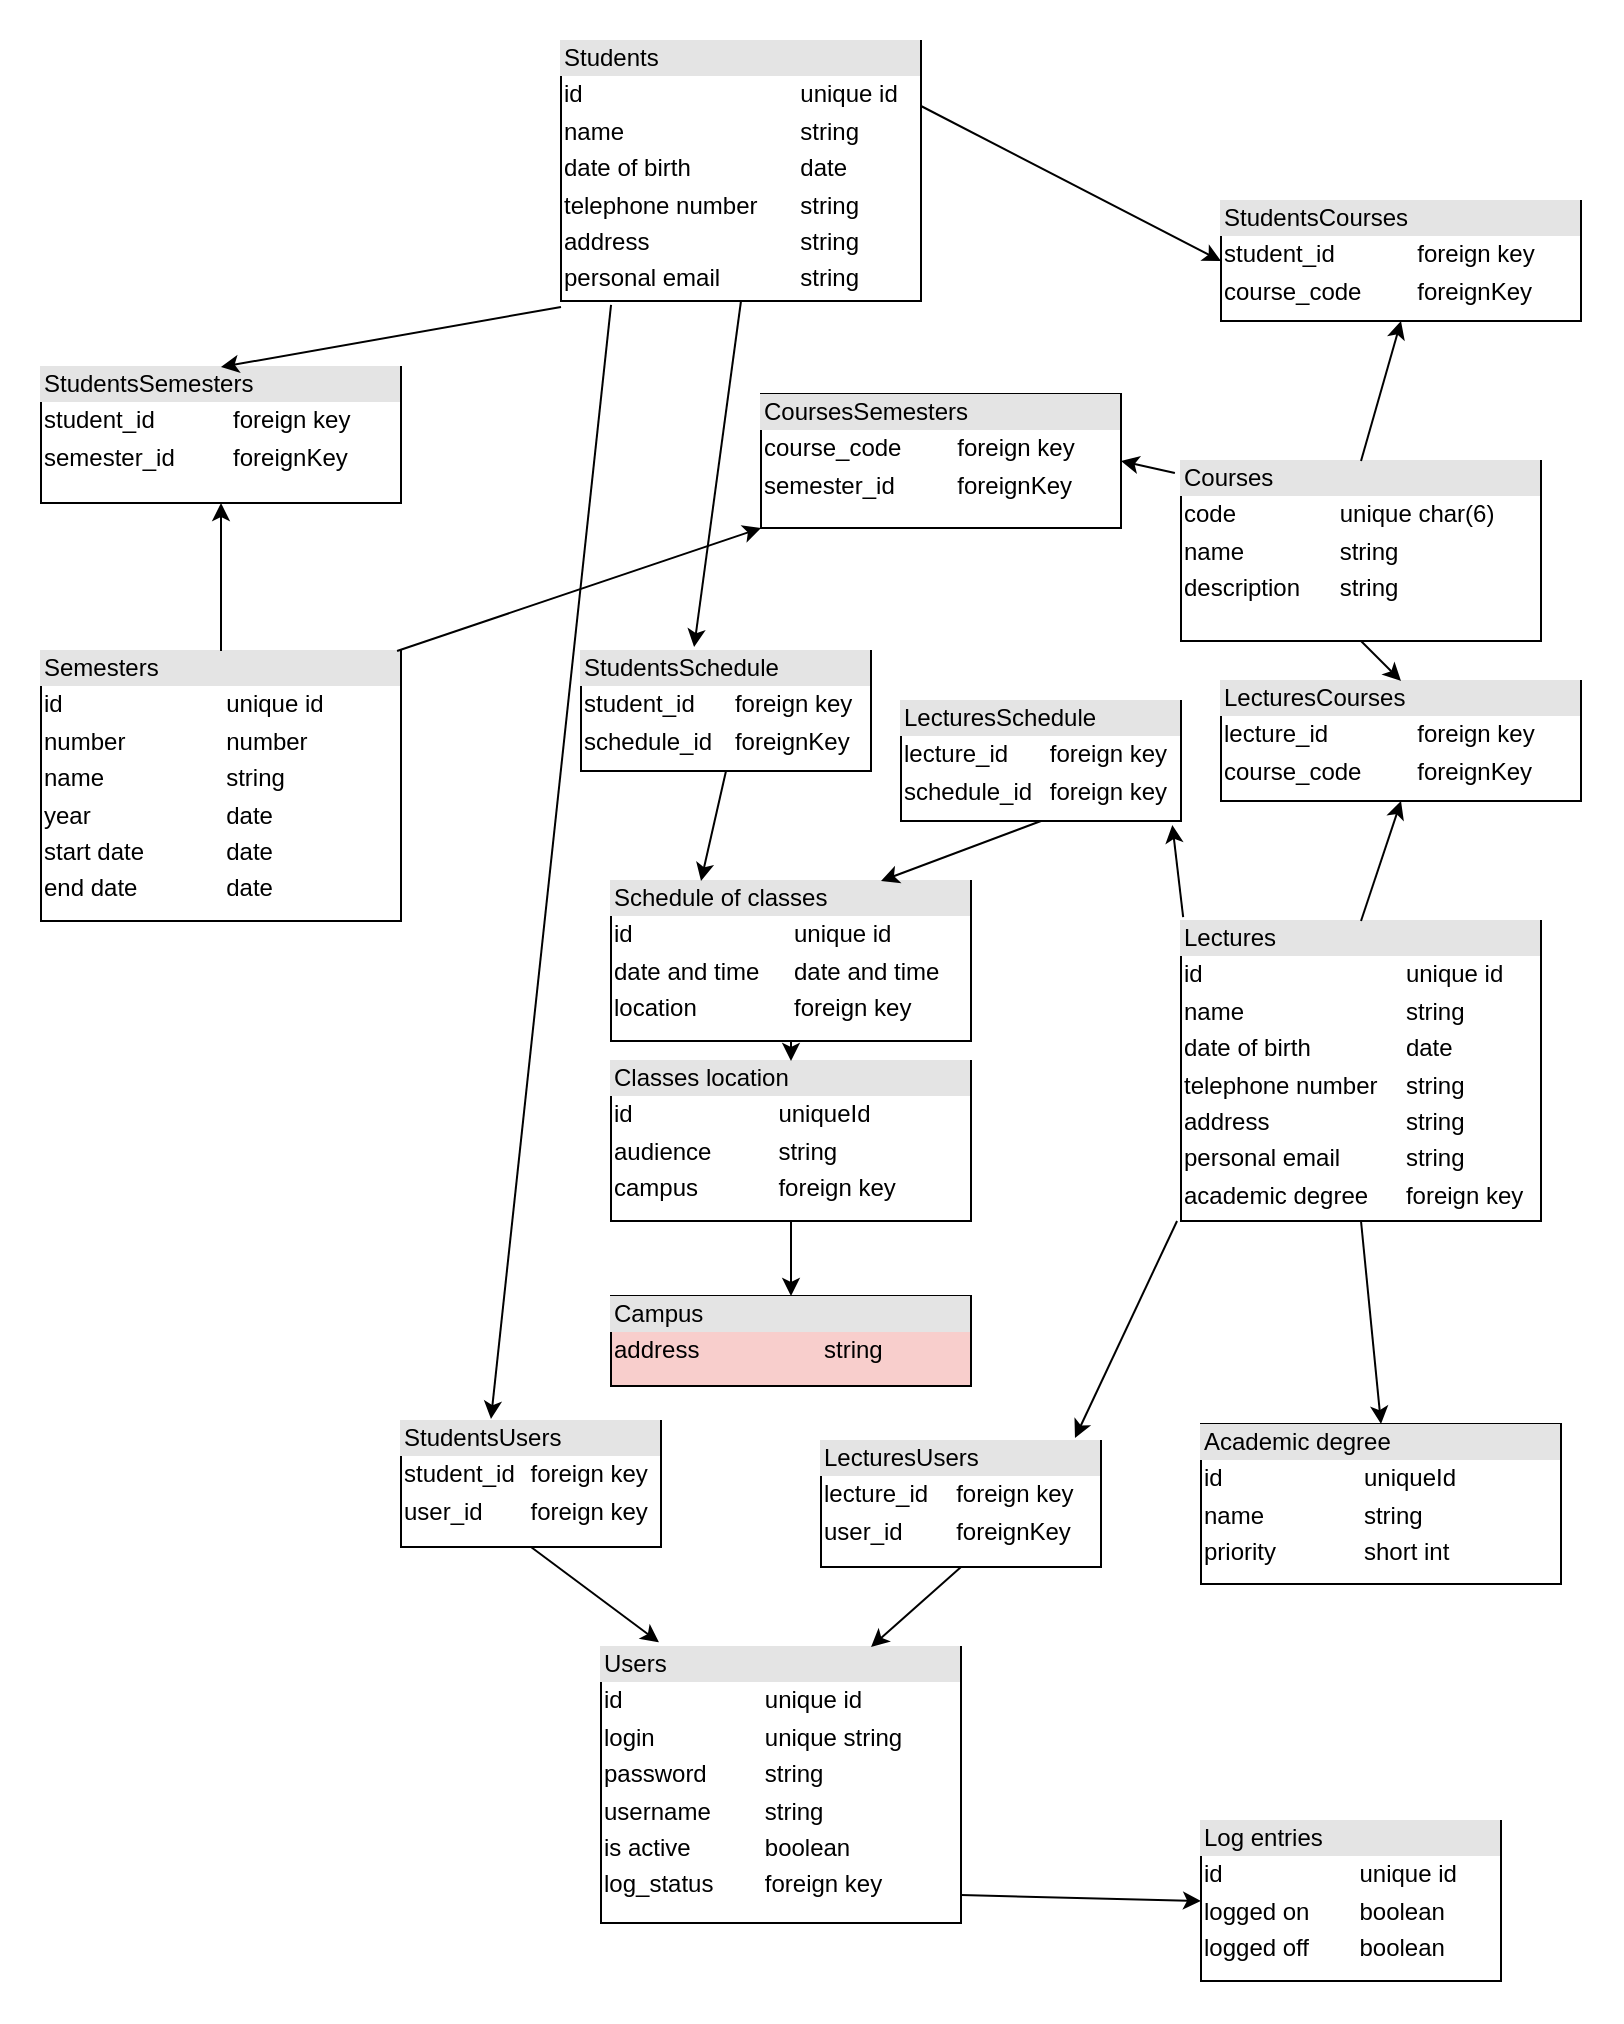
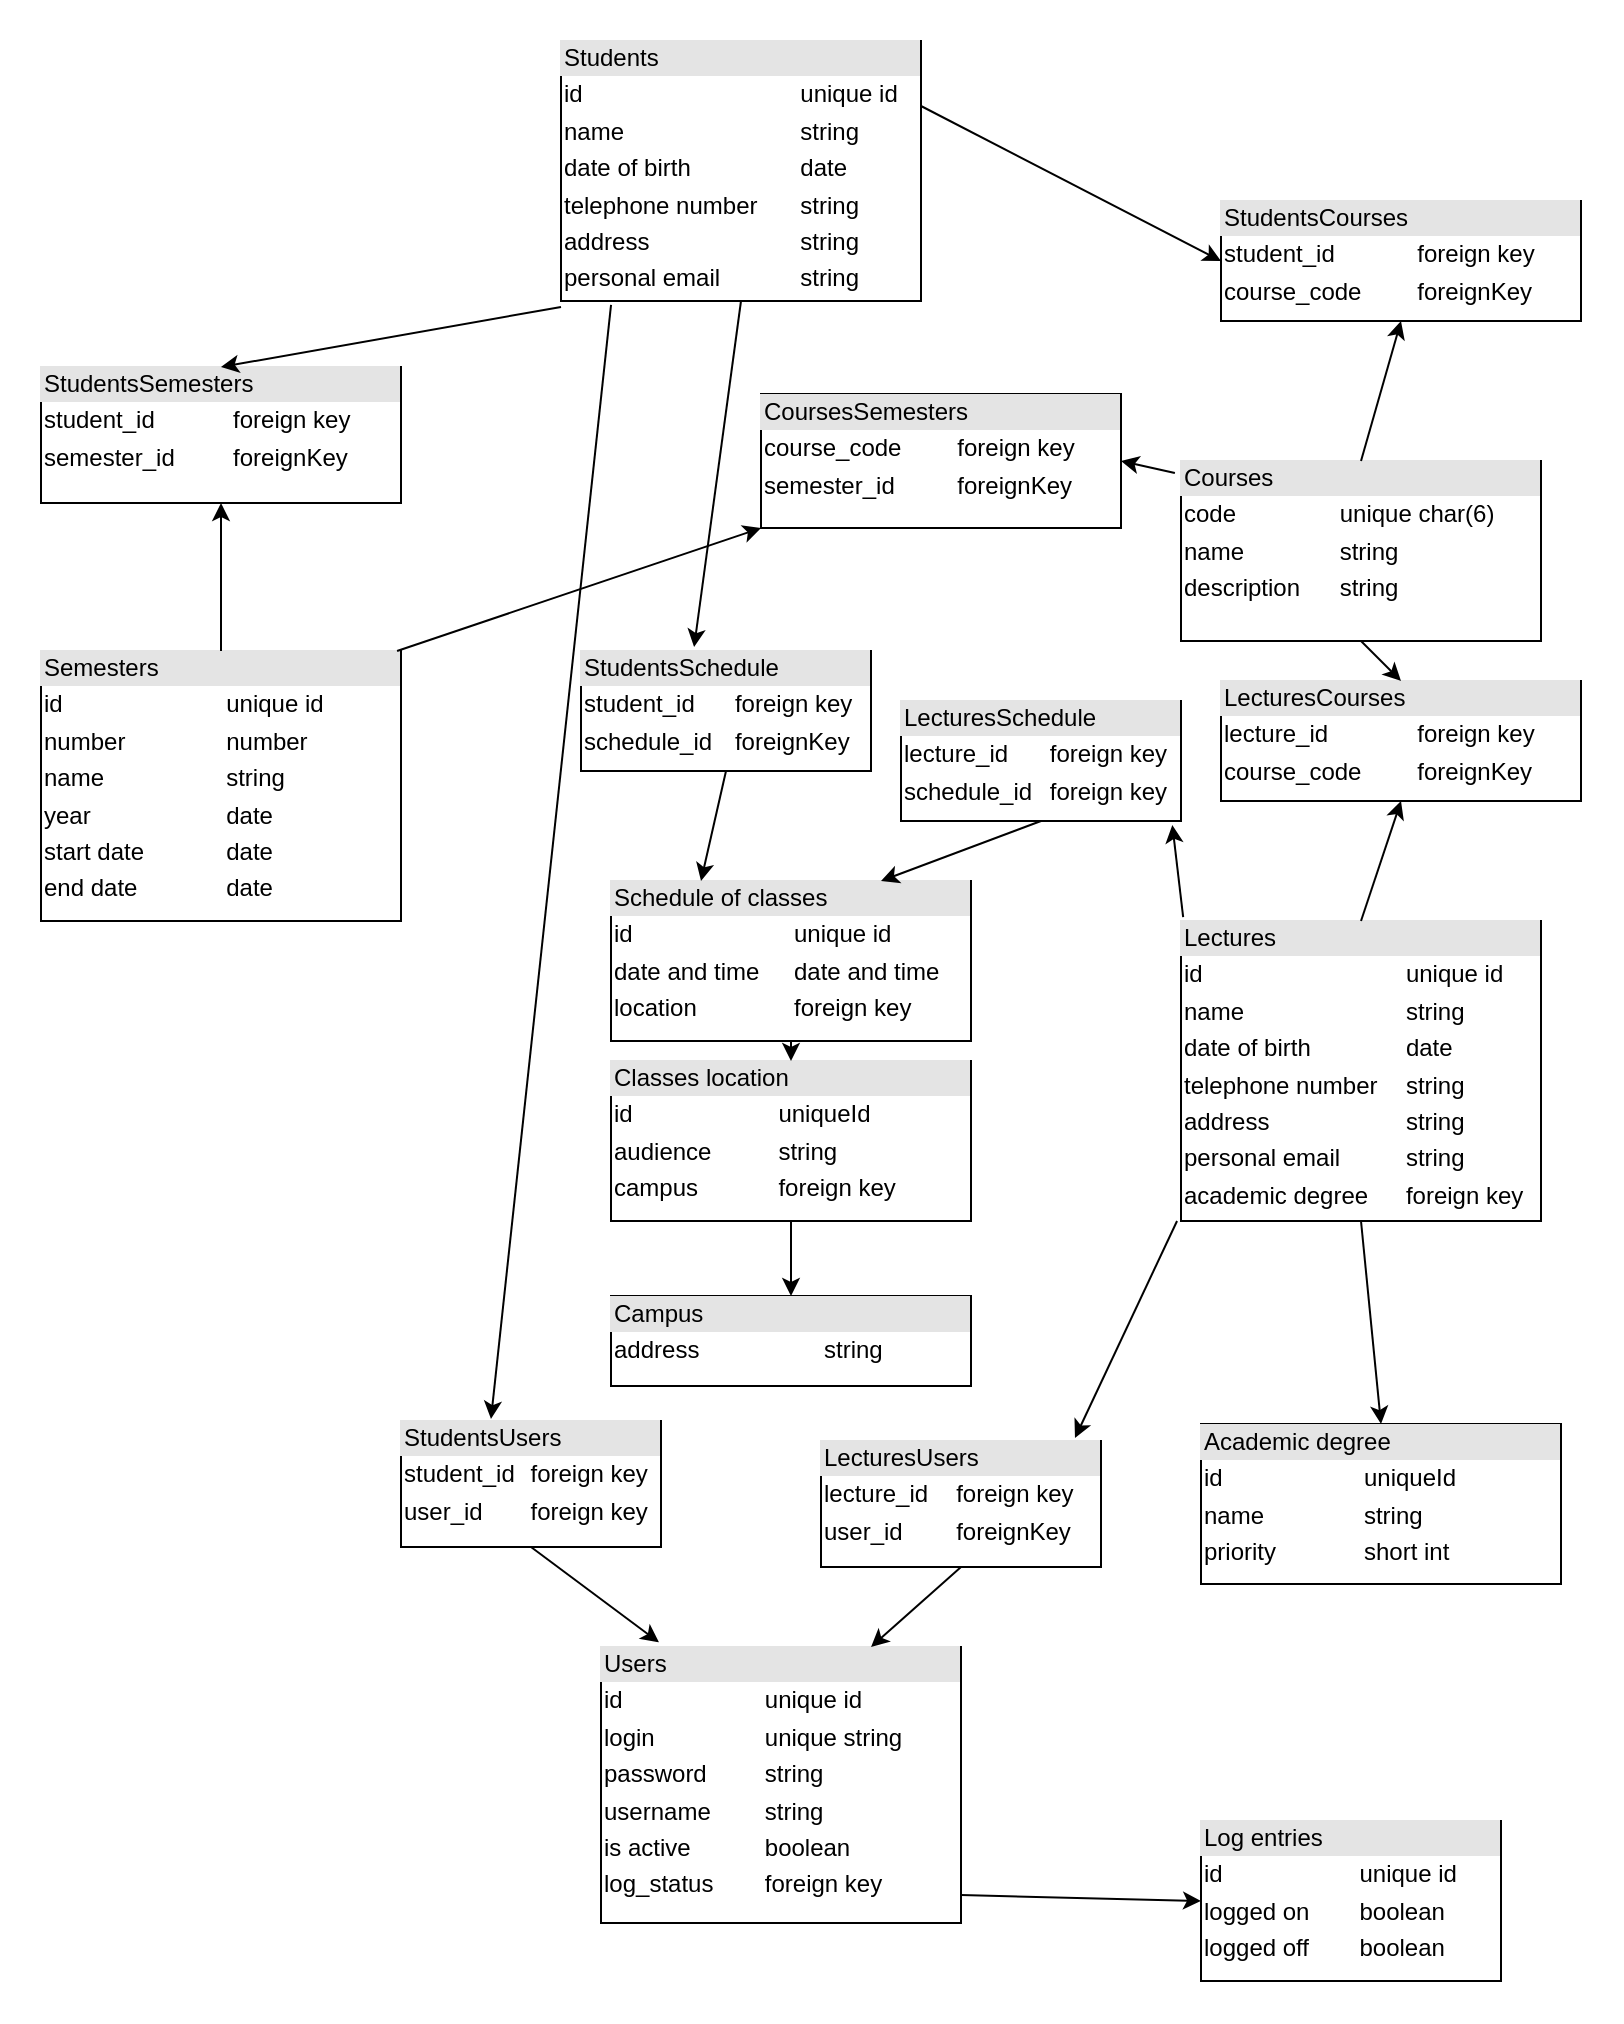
node "Campus address string": fillcolor #f8cecc -> #ffffff
